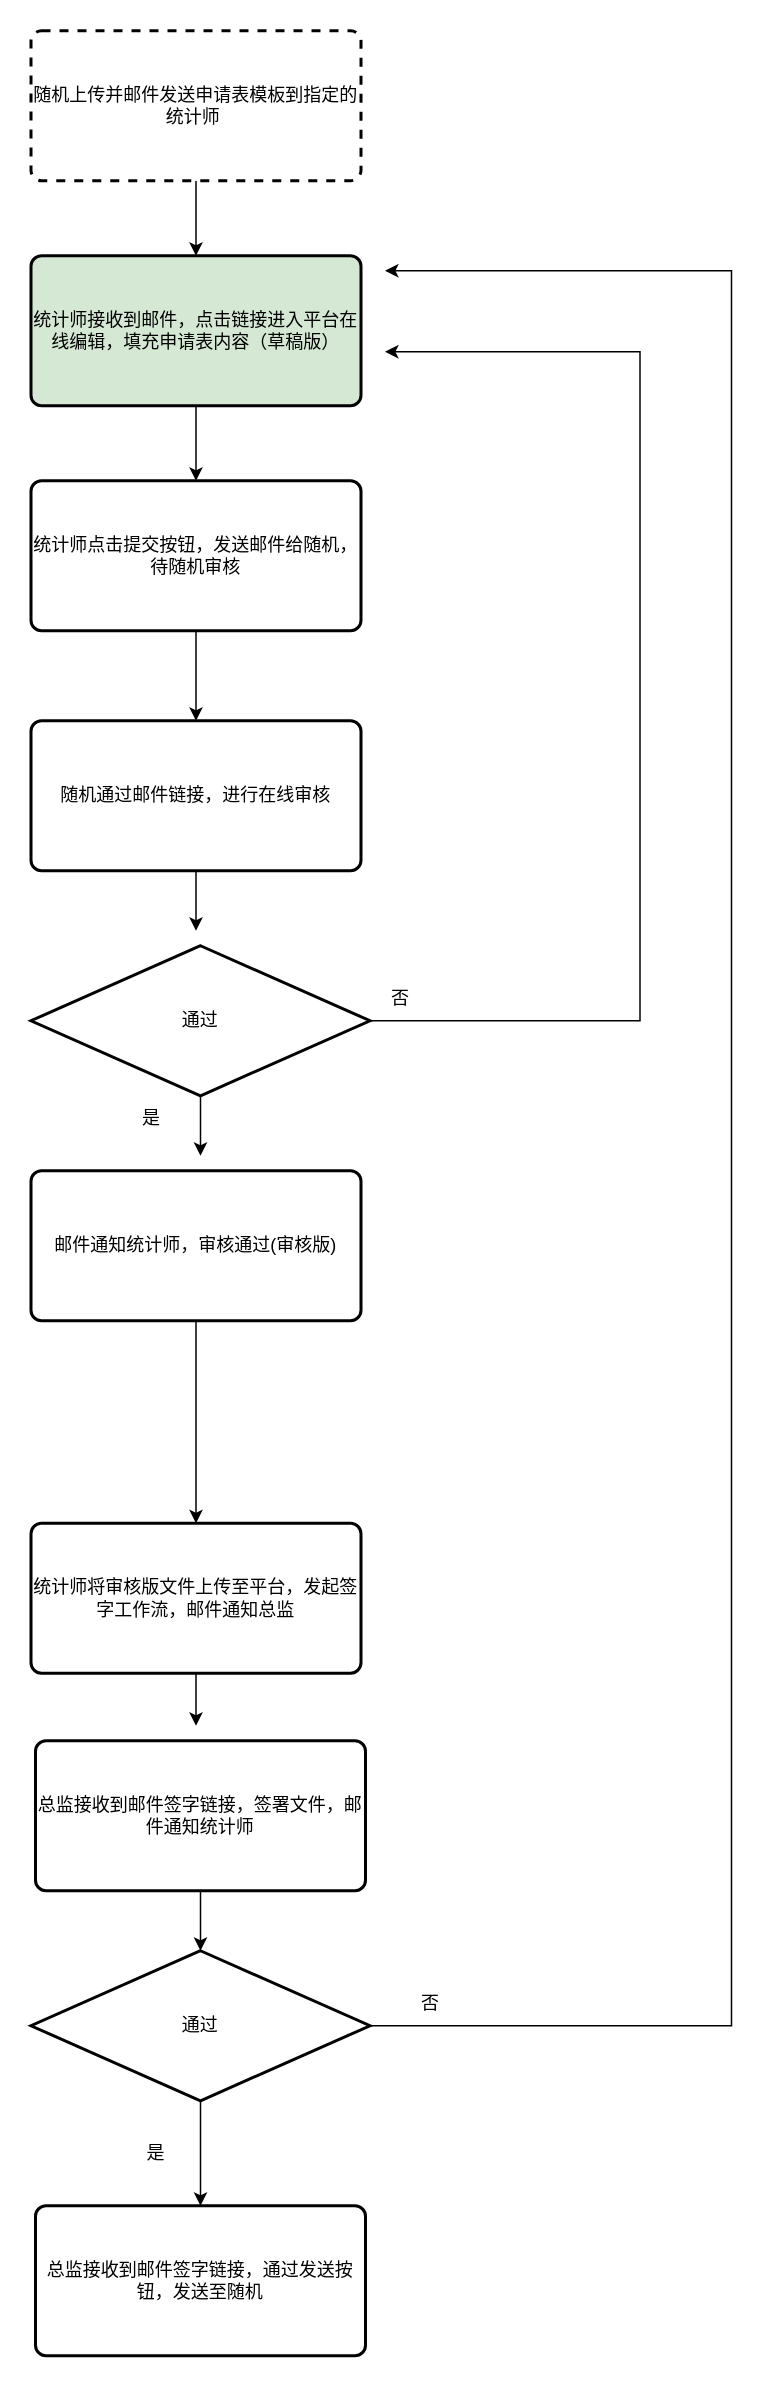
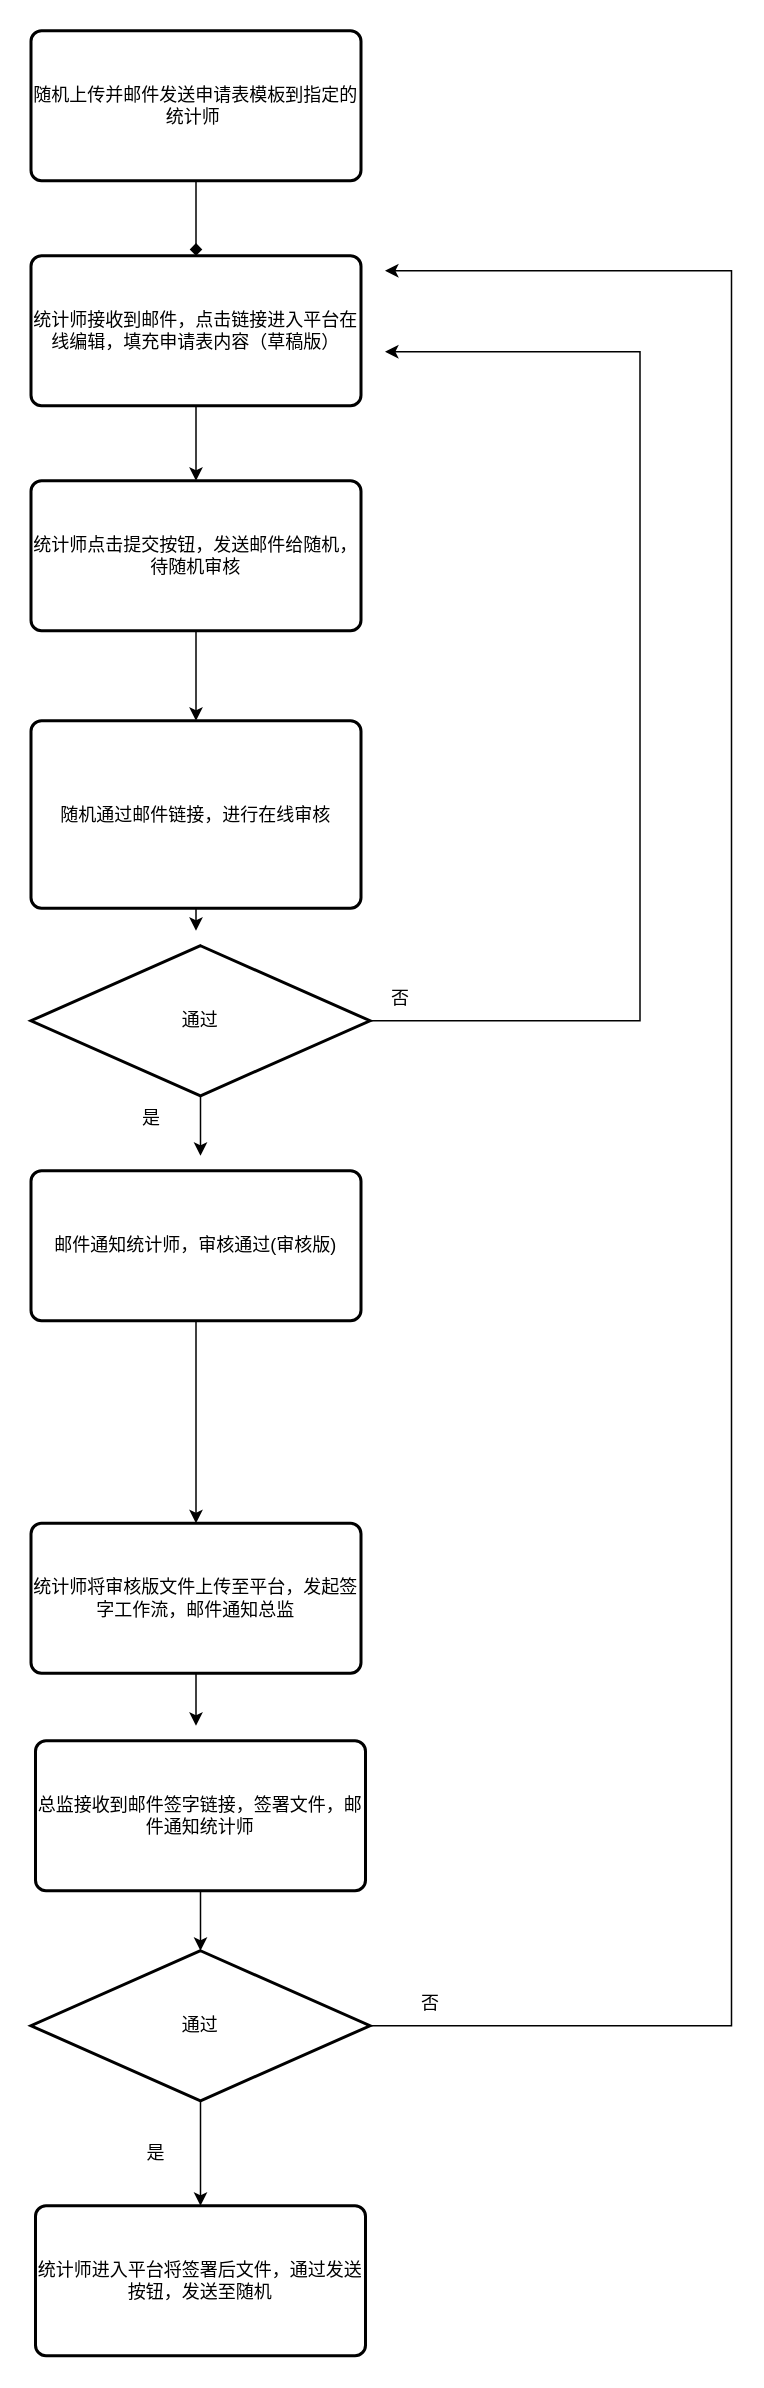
node "随机上传并邮件发送申请表模板到指定的统计师": style dashed -> solid
edge "随机上传并邮件发送申请表模板到指定的统计师" -> "统计师接收到邮件，点击链接进入平台在线编辑，填充申请表内容（草稿版）": arrowhead classic -> diamond
node "统计师接收到邮件，点击链接进入平台在线编辑，填充申请表内容（草稿版）": fillcolor #d5e8d4 -> #ffffff
node "随机通过邮件链接，进行在线审核": size 330x150 -> 330x188
node "总监接收到邮件签字链接，通过发送按钮，发送至随机": label "总监接收到邮件签字链接，通过发送按钮，发送至随机" -> "统计师进入平台将签署后文件，通过发送按钮，发送至随机"
